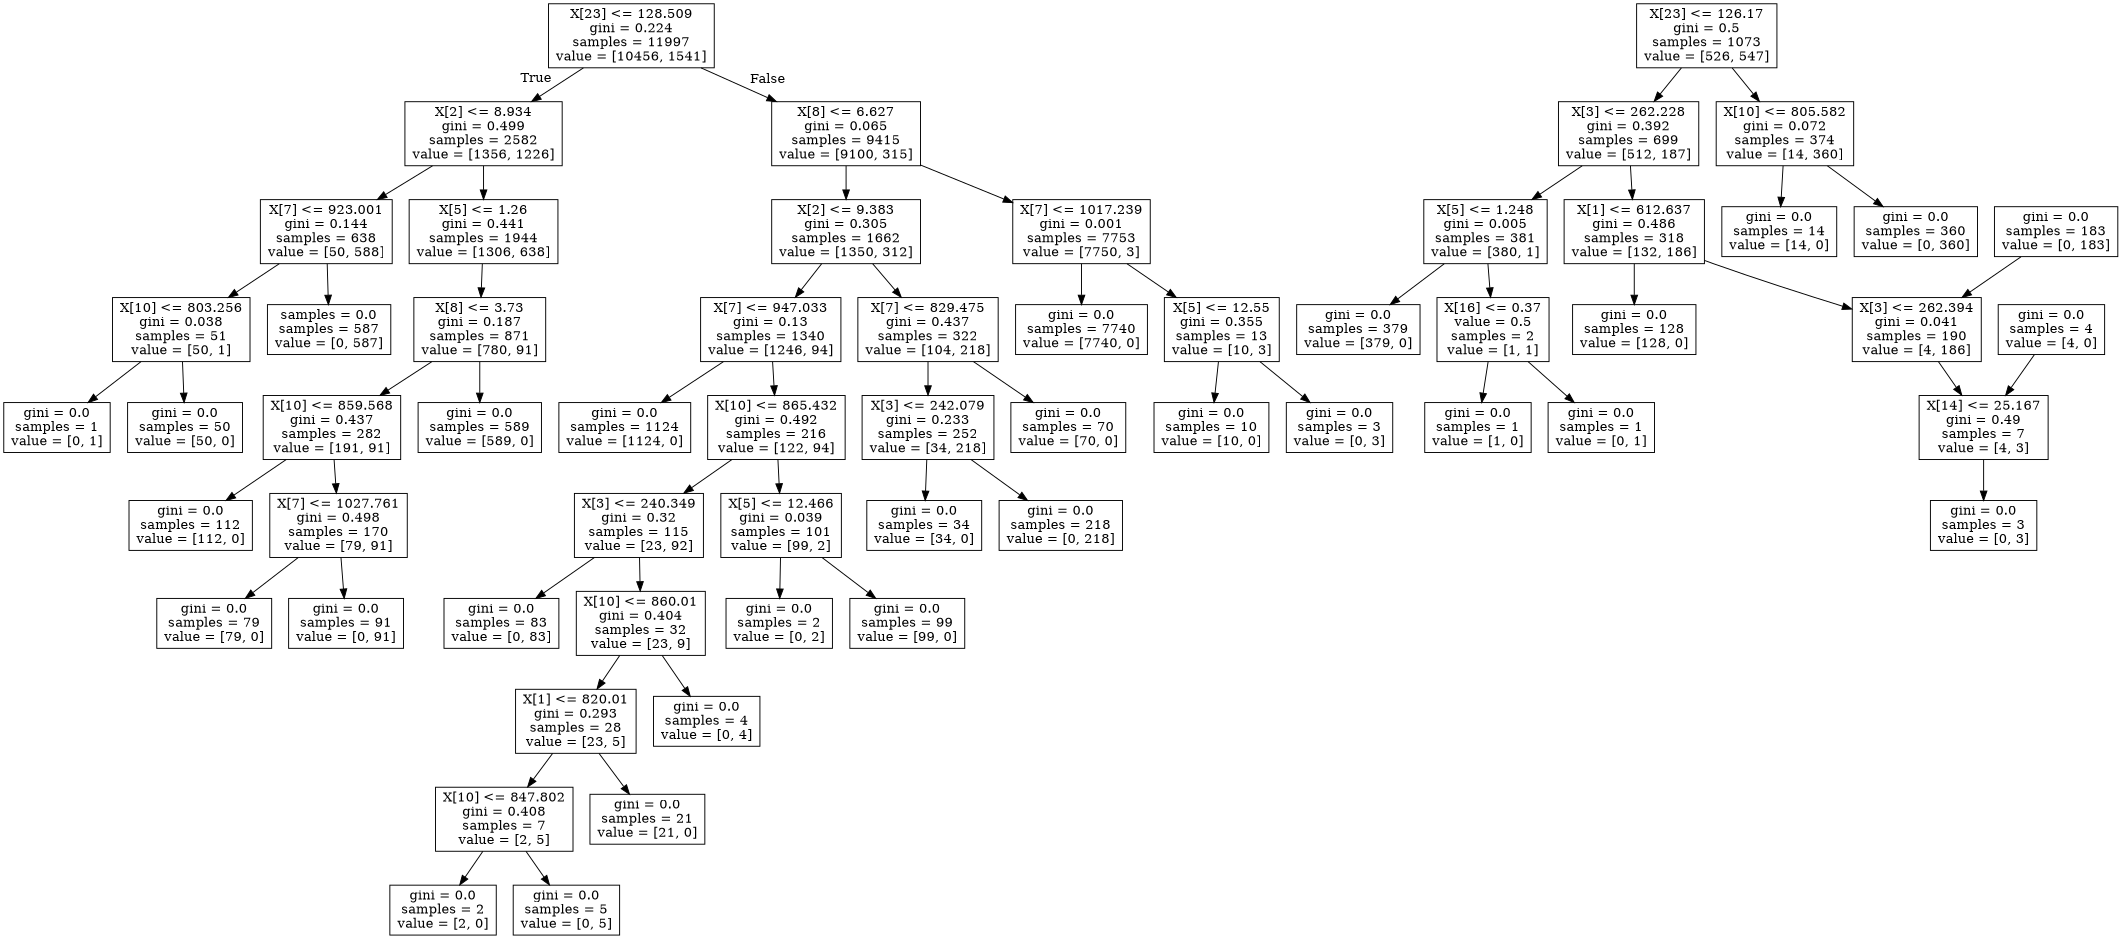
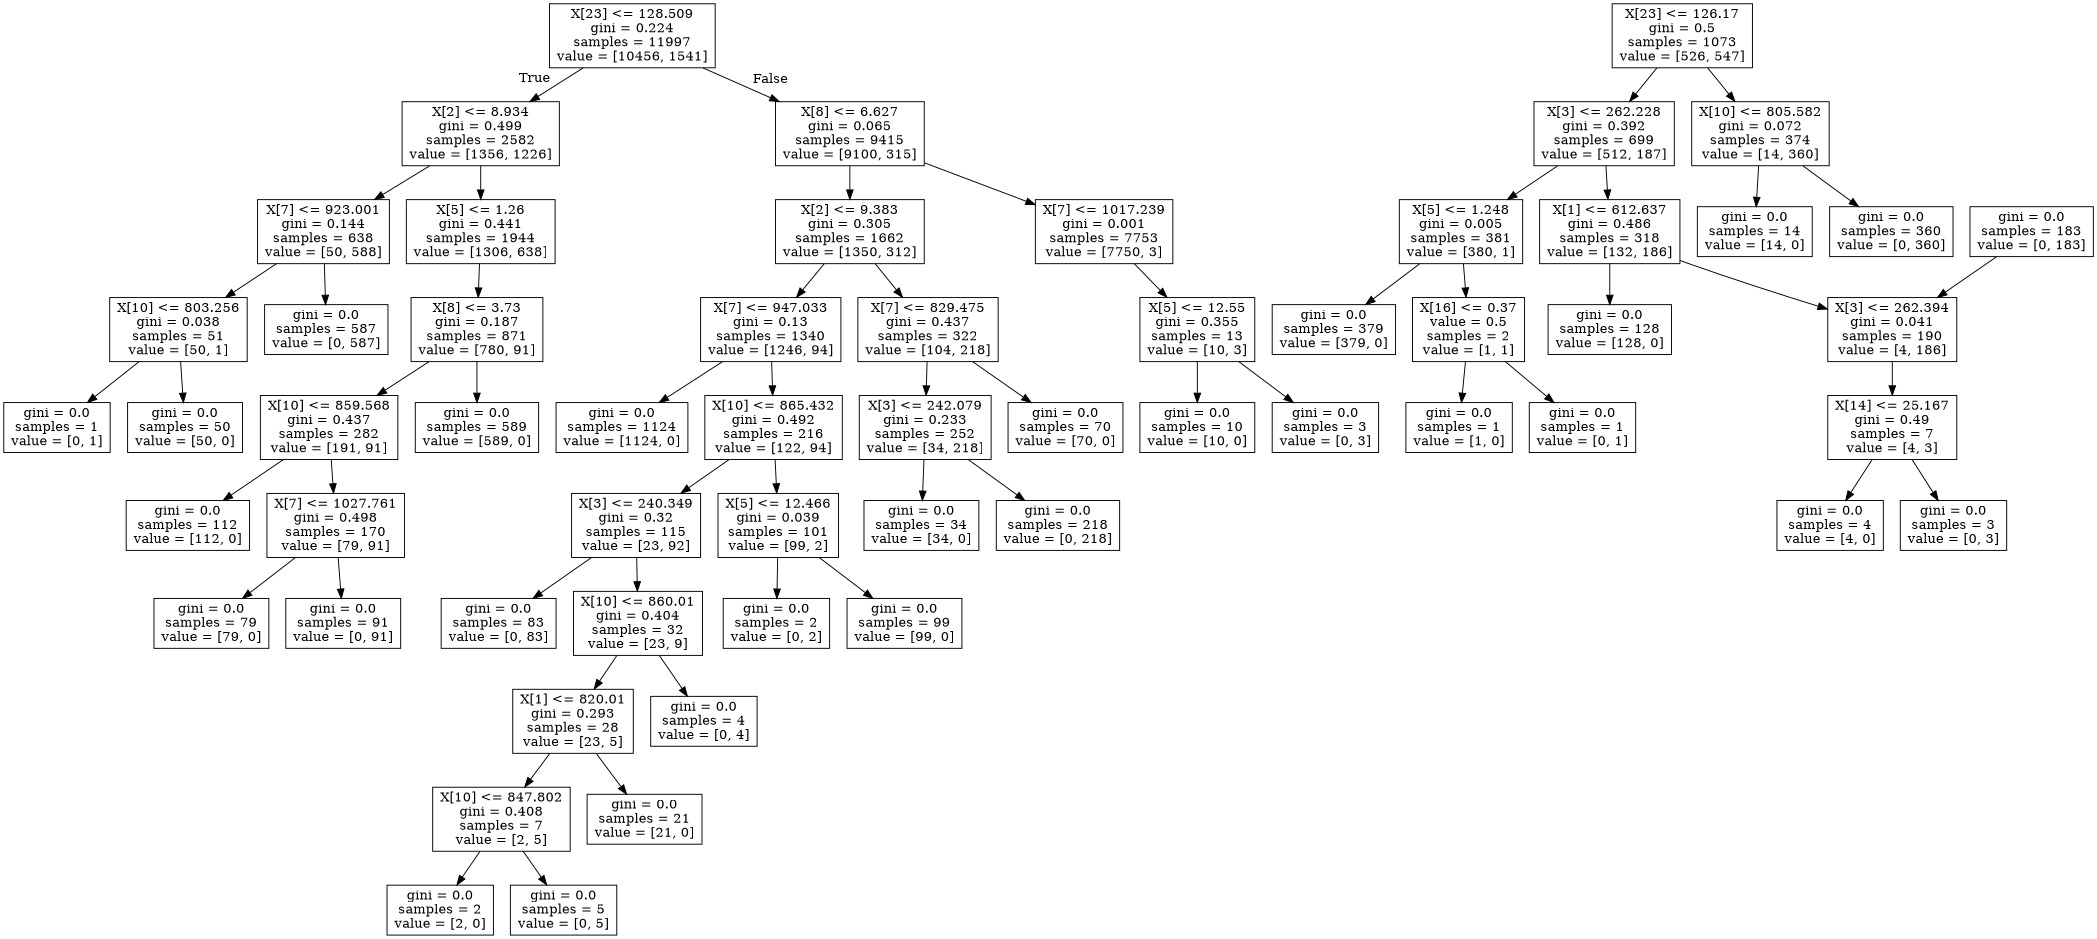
node "samples = 0.0 samples = 587 value = [0, 587]": label "samples = 0.0 samples = 587 value = [0, 587]" -> "gini = 0.0 samples = 587 value = [0, 587]"
node "gini = 0.0 samples = 7740 value = [7740, 0]": removed
edge "gini = 0.0 samples = 4 value = [4, 0]" -> "X[14] <= 25.167 gini = 0.49 samples = 7 value = [4, 3]": reversed
